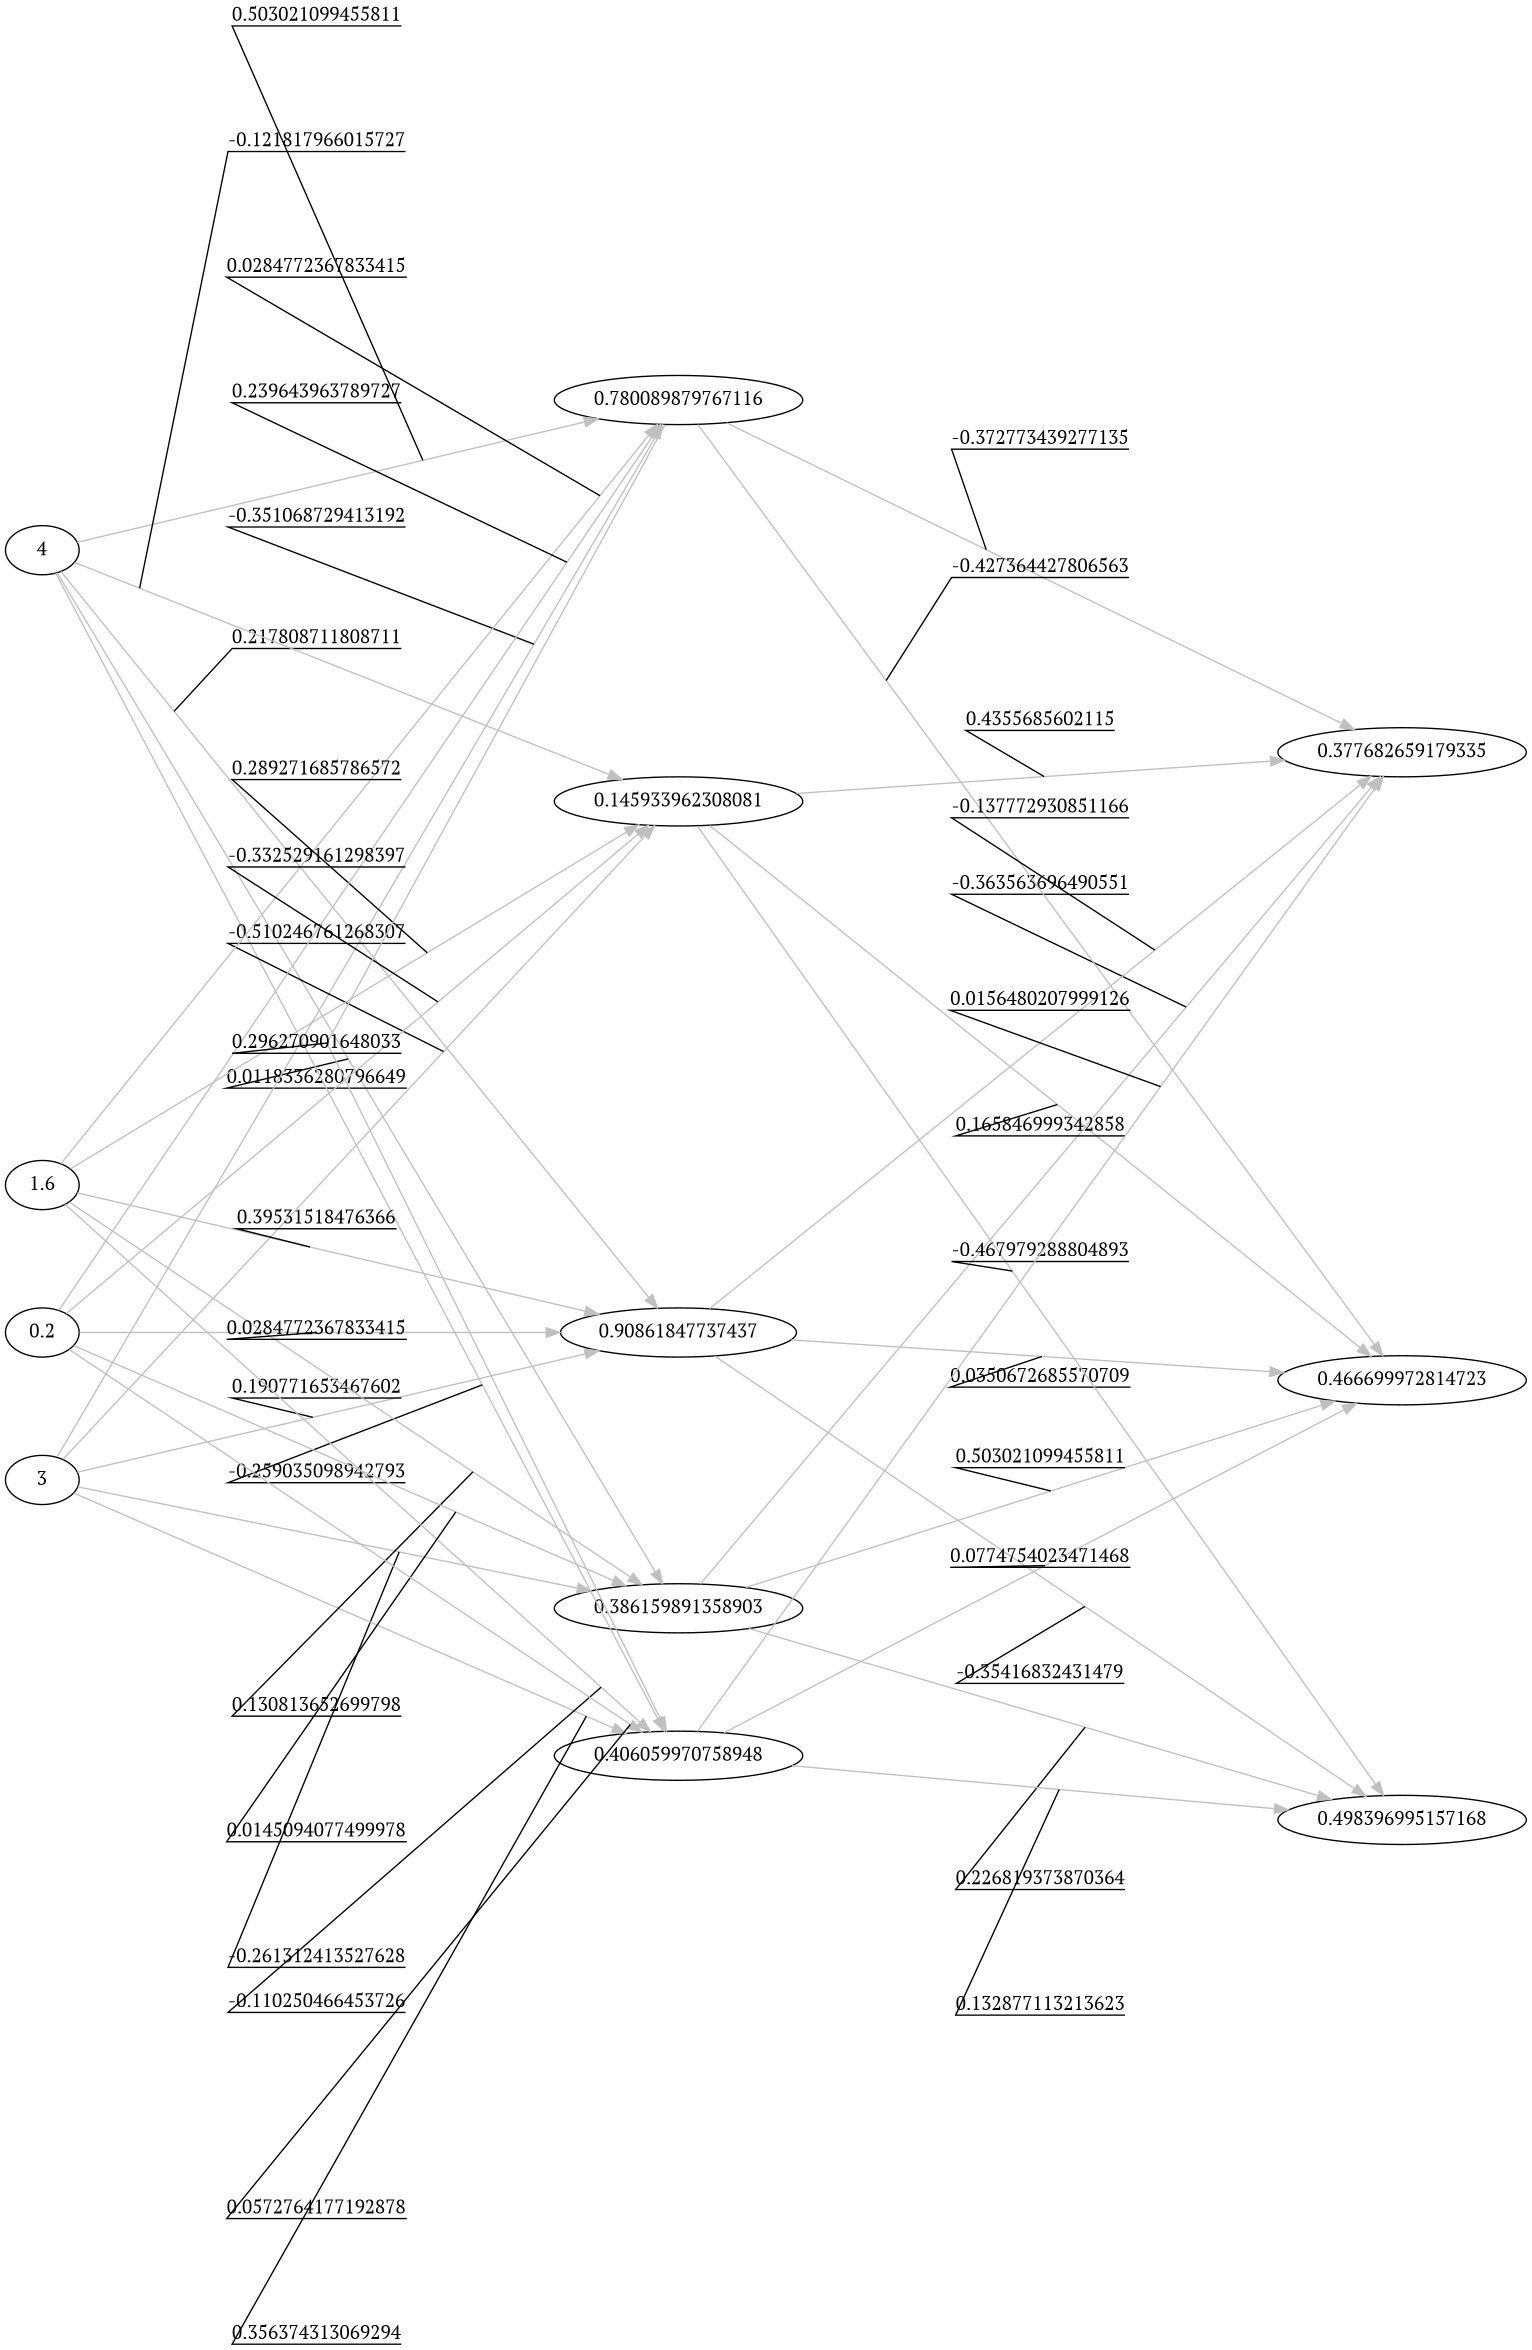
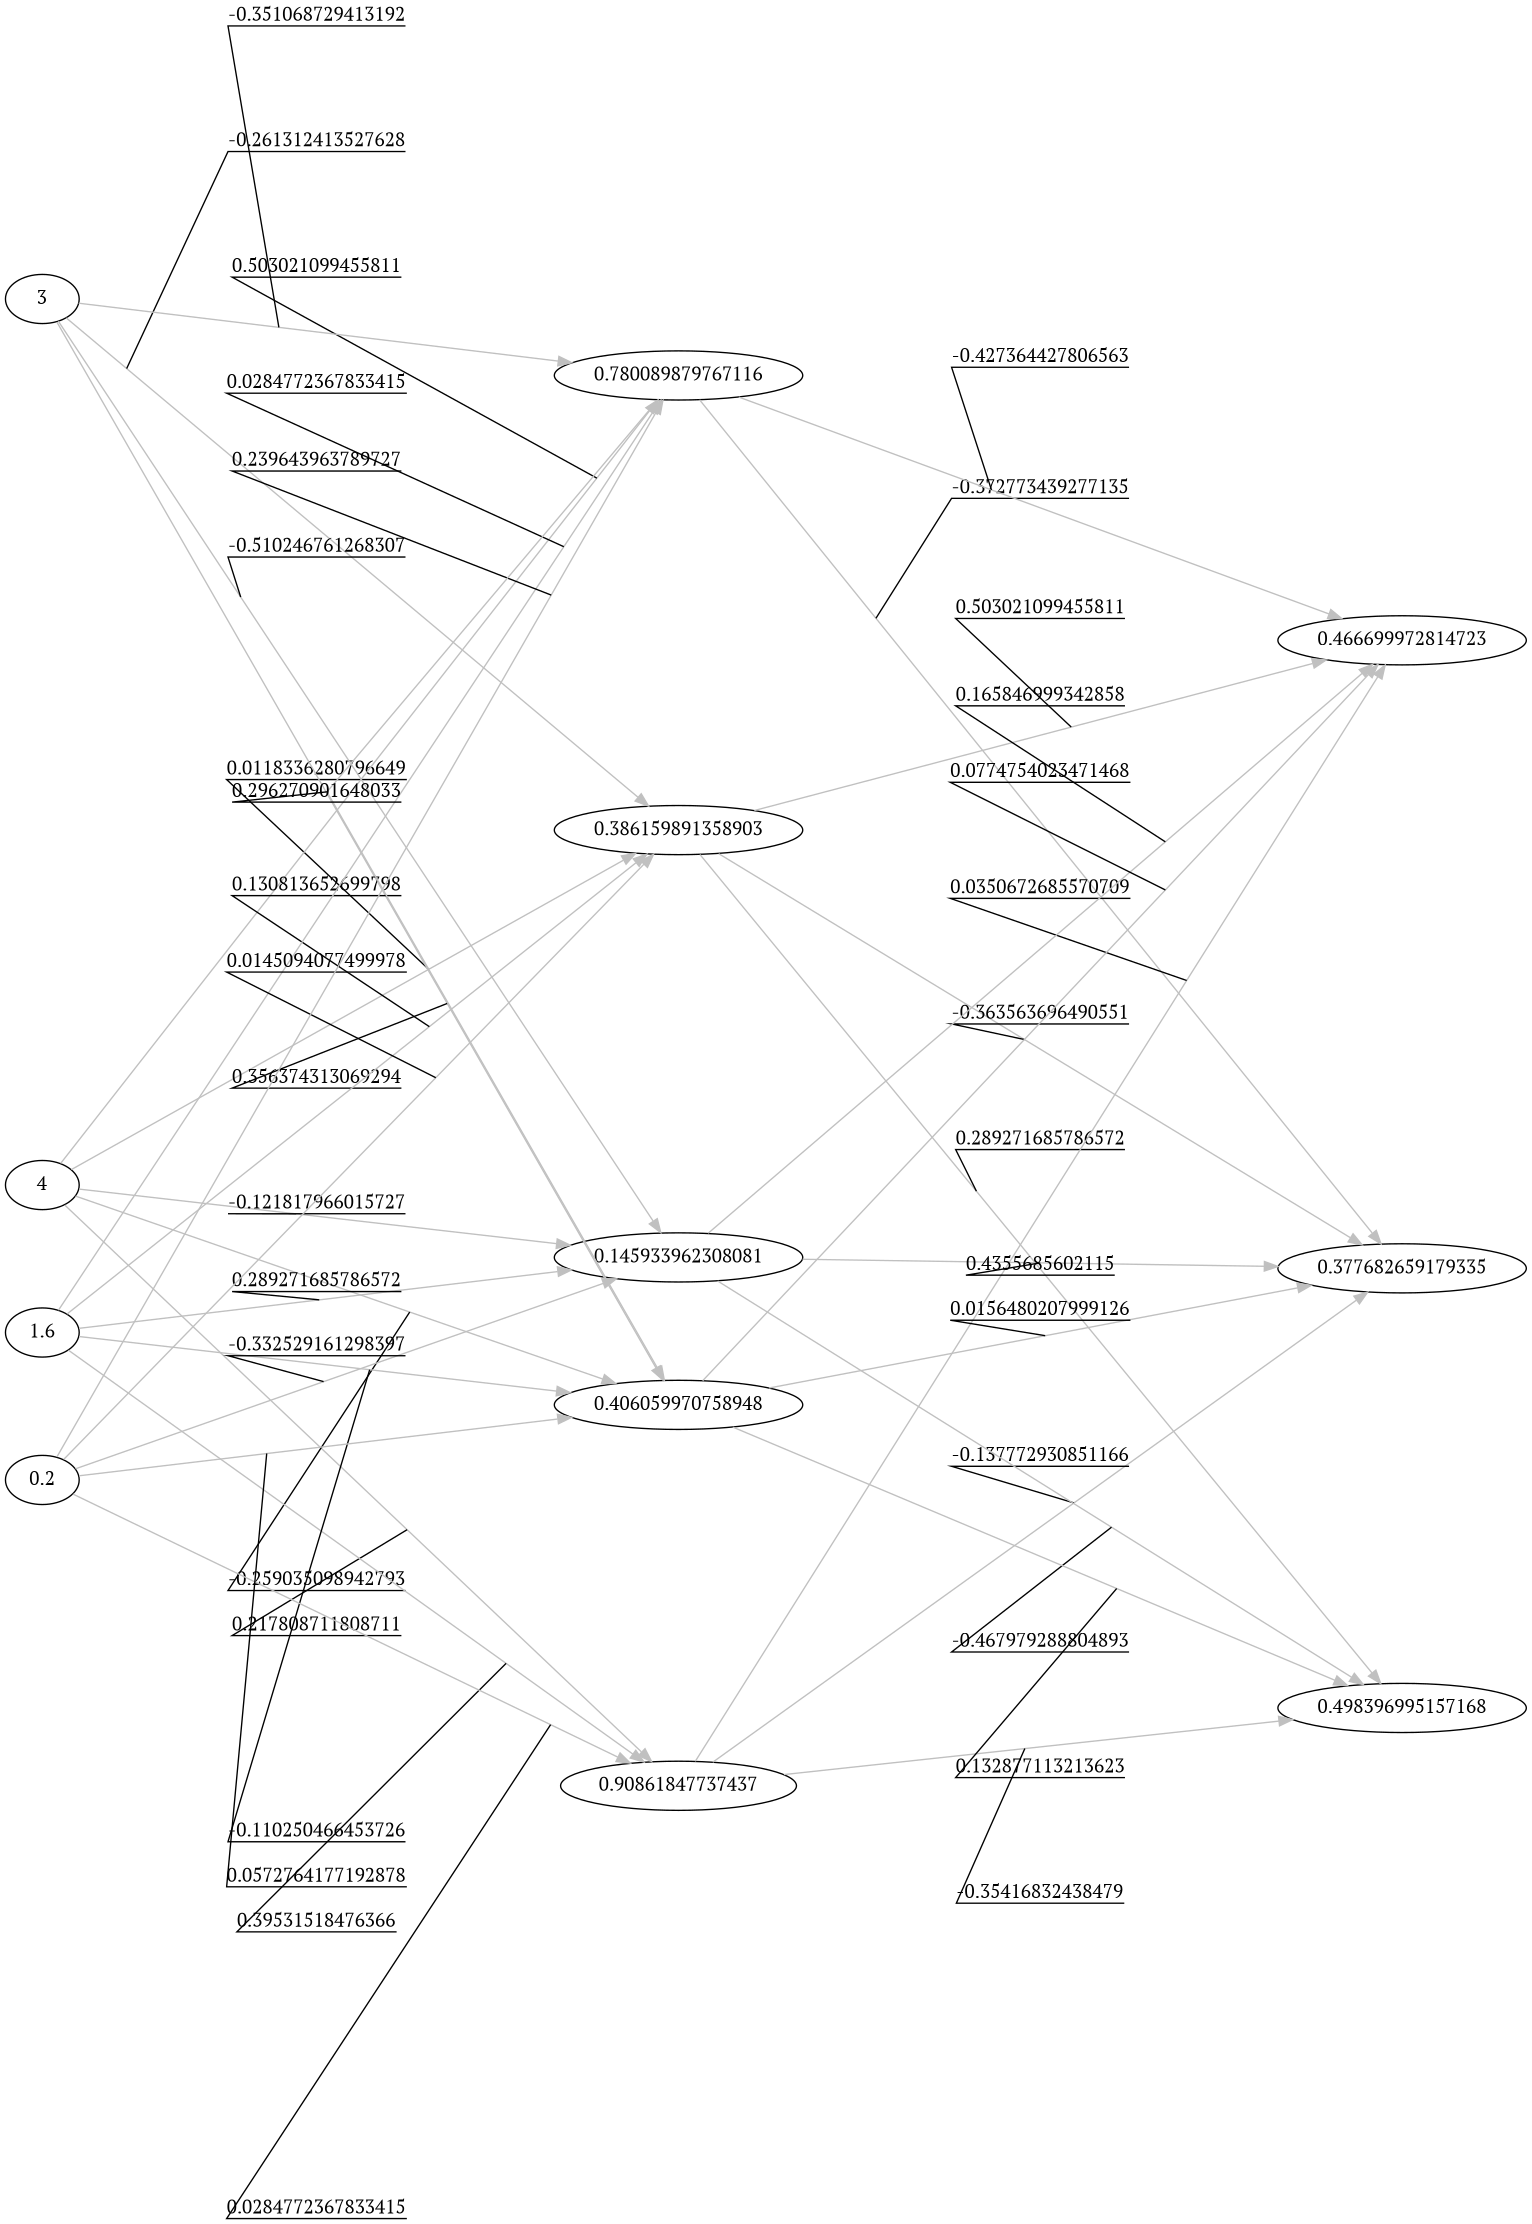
edge "3" -> "0.90861847737437": removed, label "0.190771653467602"
edge "0.90861847737437" -> "0.498396995157168": label "-0.35416832431479" -> "-0.35416832438479"
edge "0.386159891358903" -> "0.498396995157168": label "0.226819373870364" -> "0.289271685786572"
